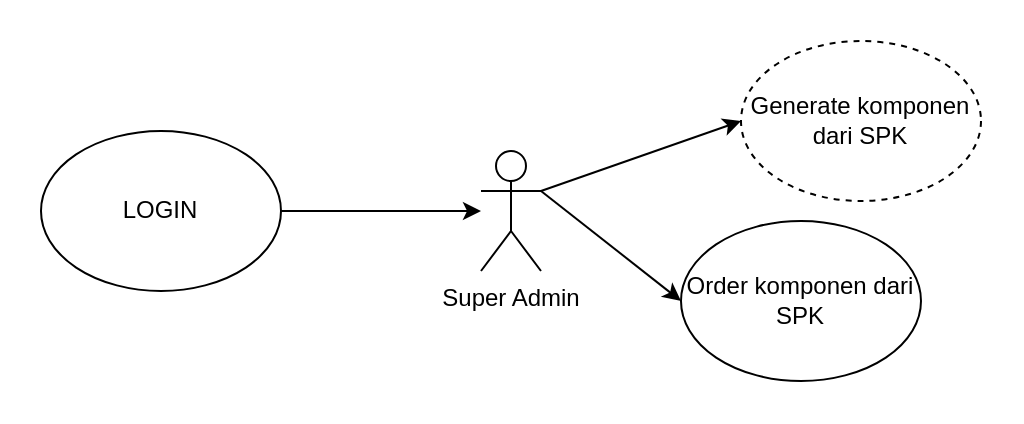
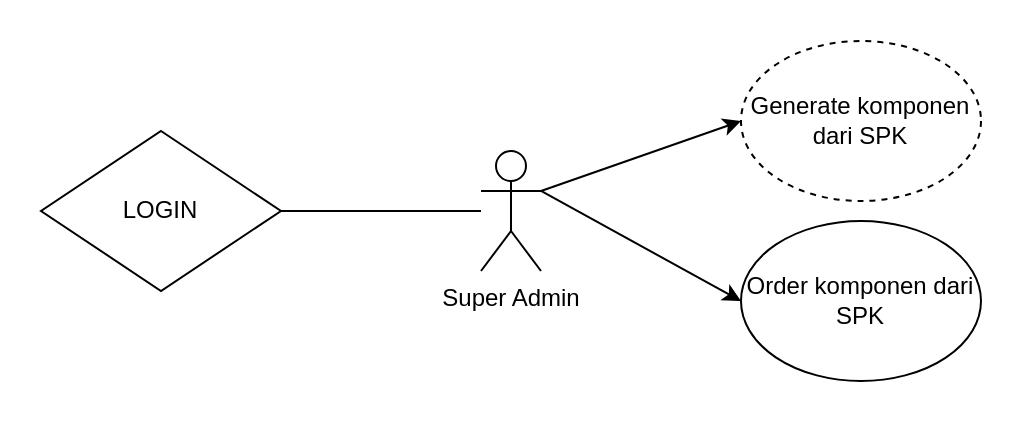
node "LOGIN": shape ellipse -> diamond
edge "LOGIN" -> "Super Admin": arrowhead classic -> none
node "Order komponen dari SPK": moved (801, 301) -> (861, 301)
